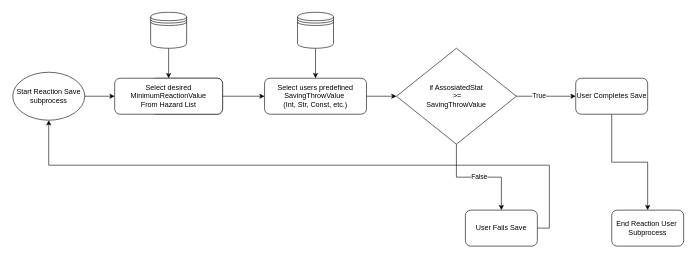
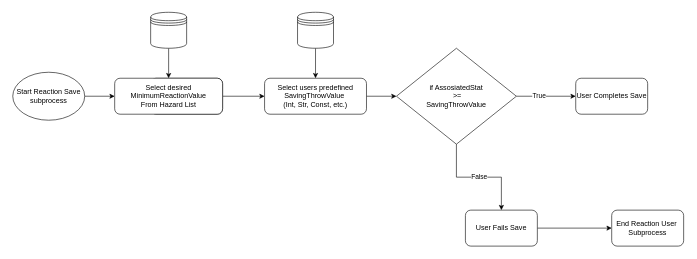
edge "User Completes Save" -> "End Reaction User Subprocess": removed
edge "User Fails Save" -> "Start Reaction Save subprocess": now "User Fails Save" -> "End Reaction User Subprocess"
